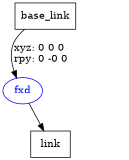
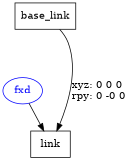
edge "base_link" -> "fxd": now "base_link" -> "link"
